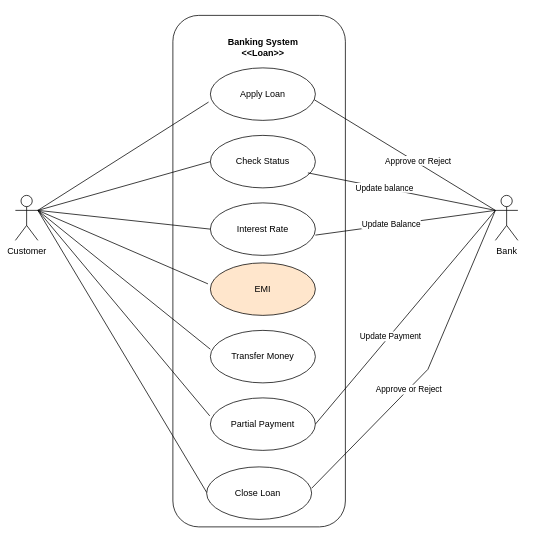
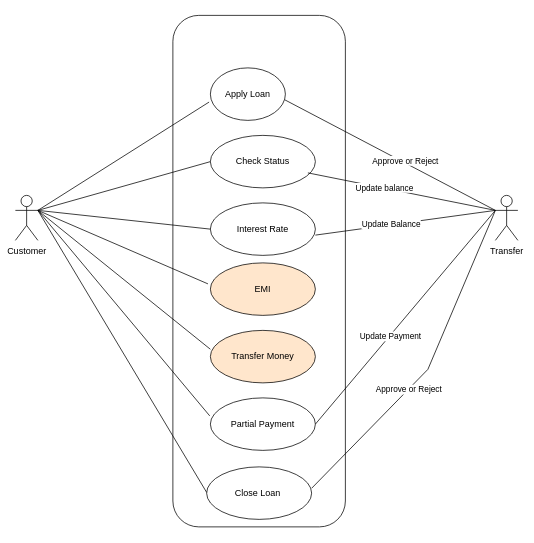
node "Banking System <<Loan>>": removed
node "Apply Loan": size 105x53 -> 75x53
node "Bank": label "Bank" -> "Transfer"
node "Transfer Money": fillcolor #ffffff -> #ffe6cc
